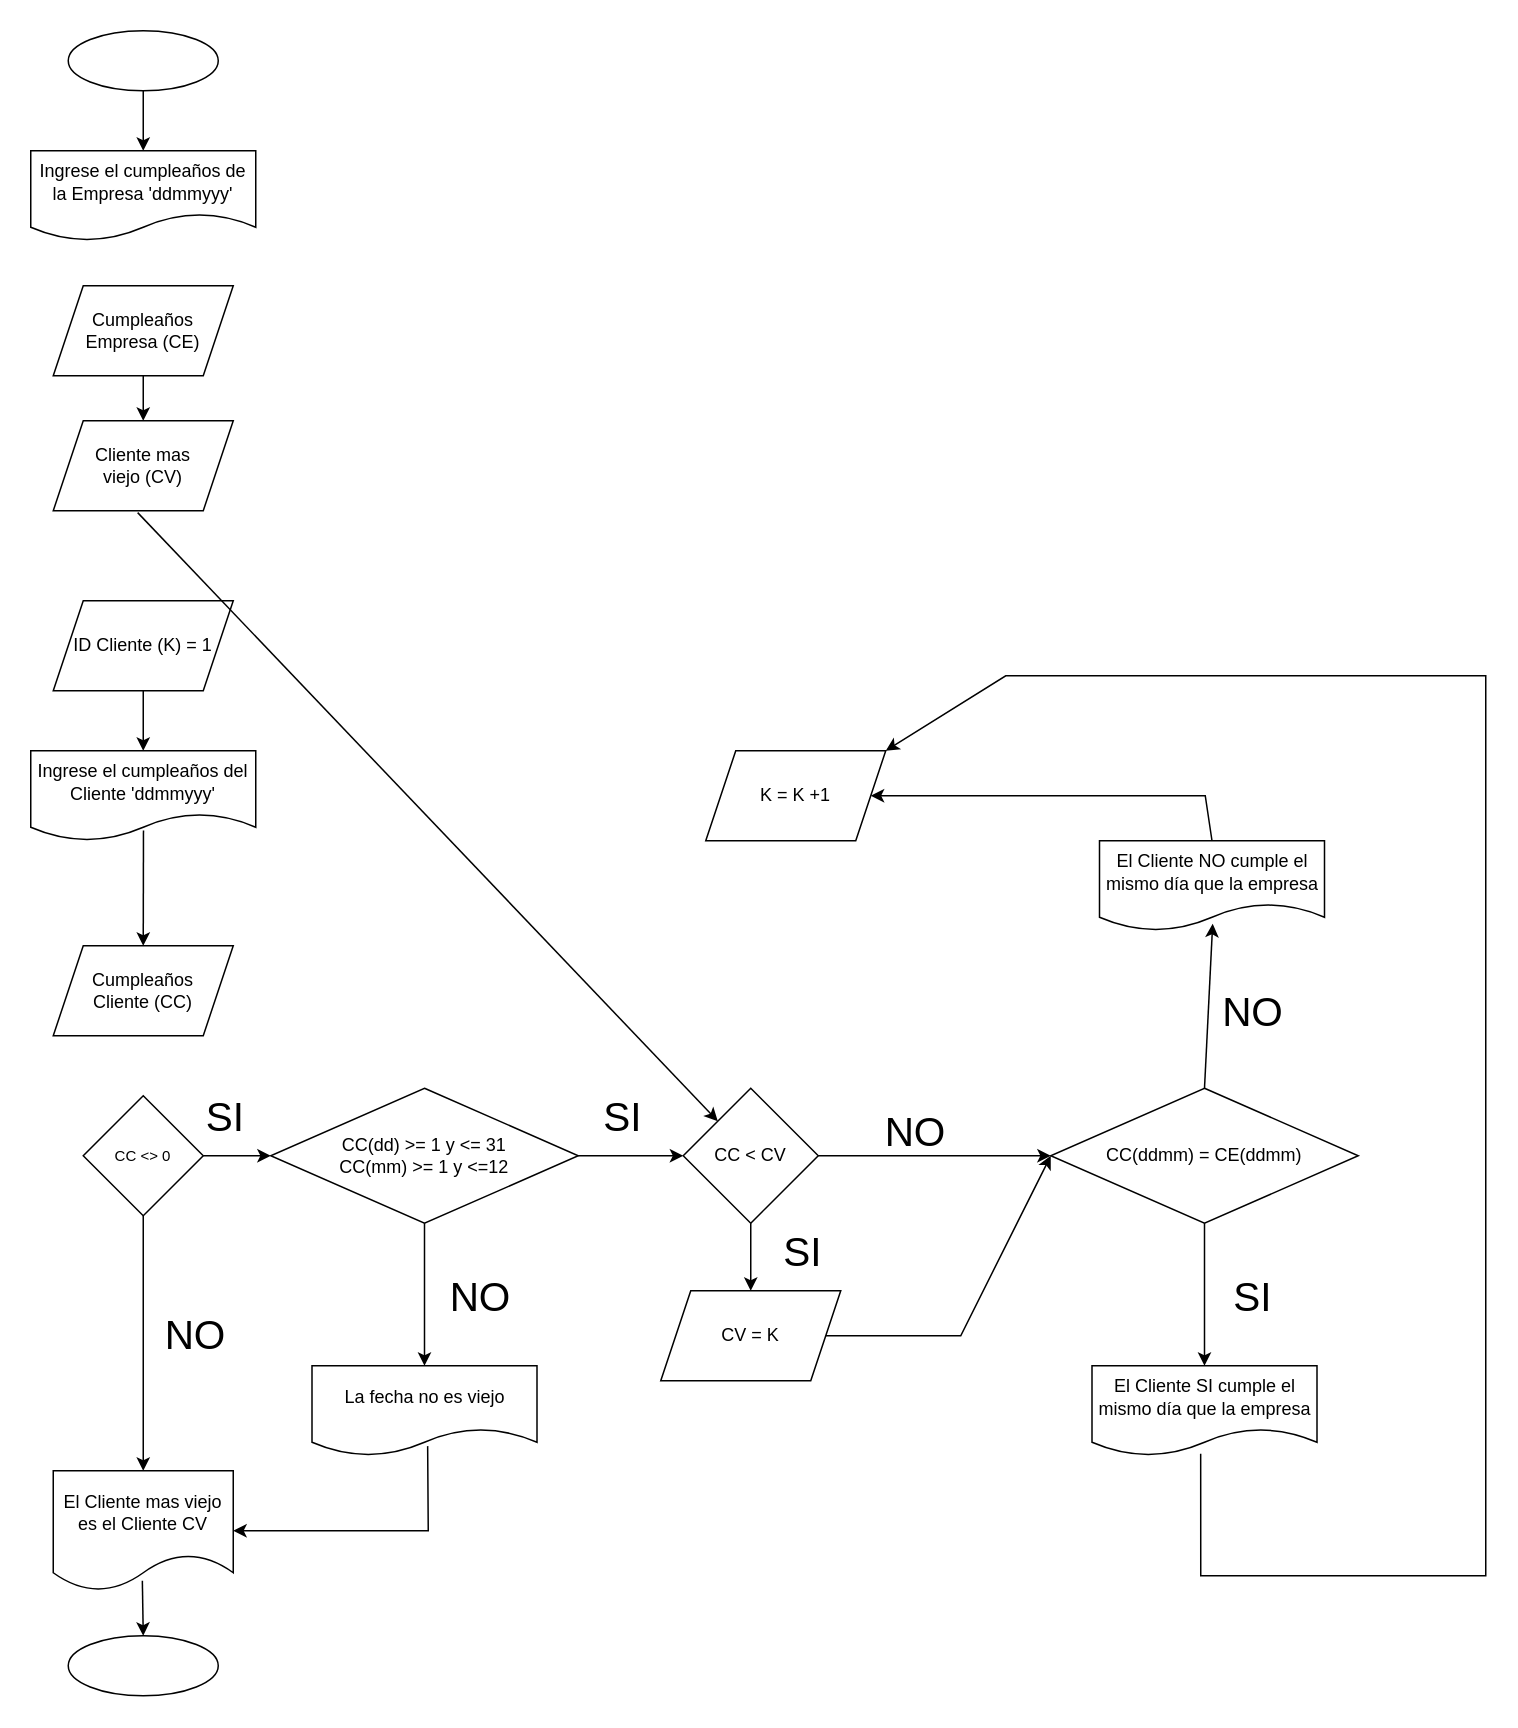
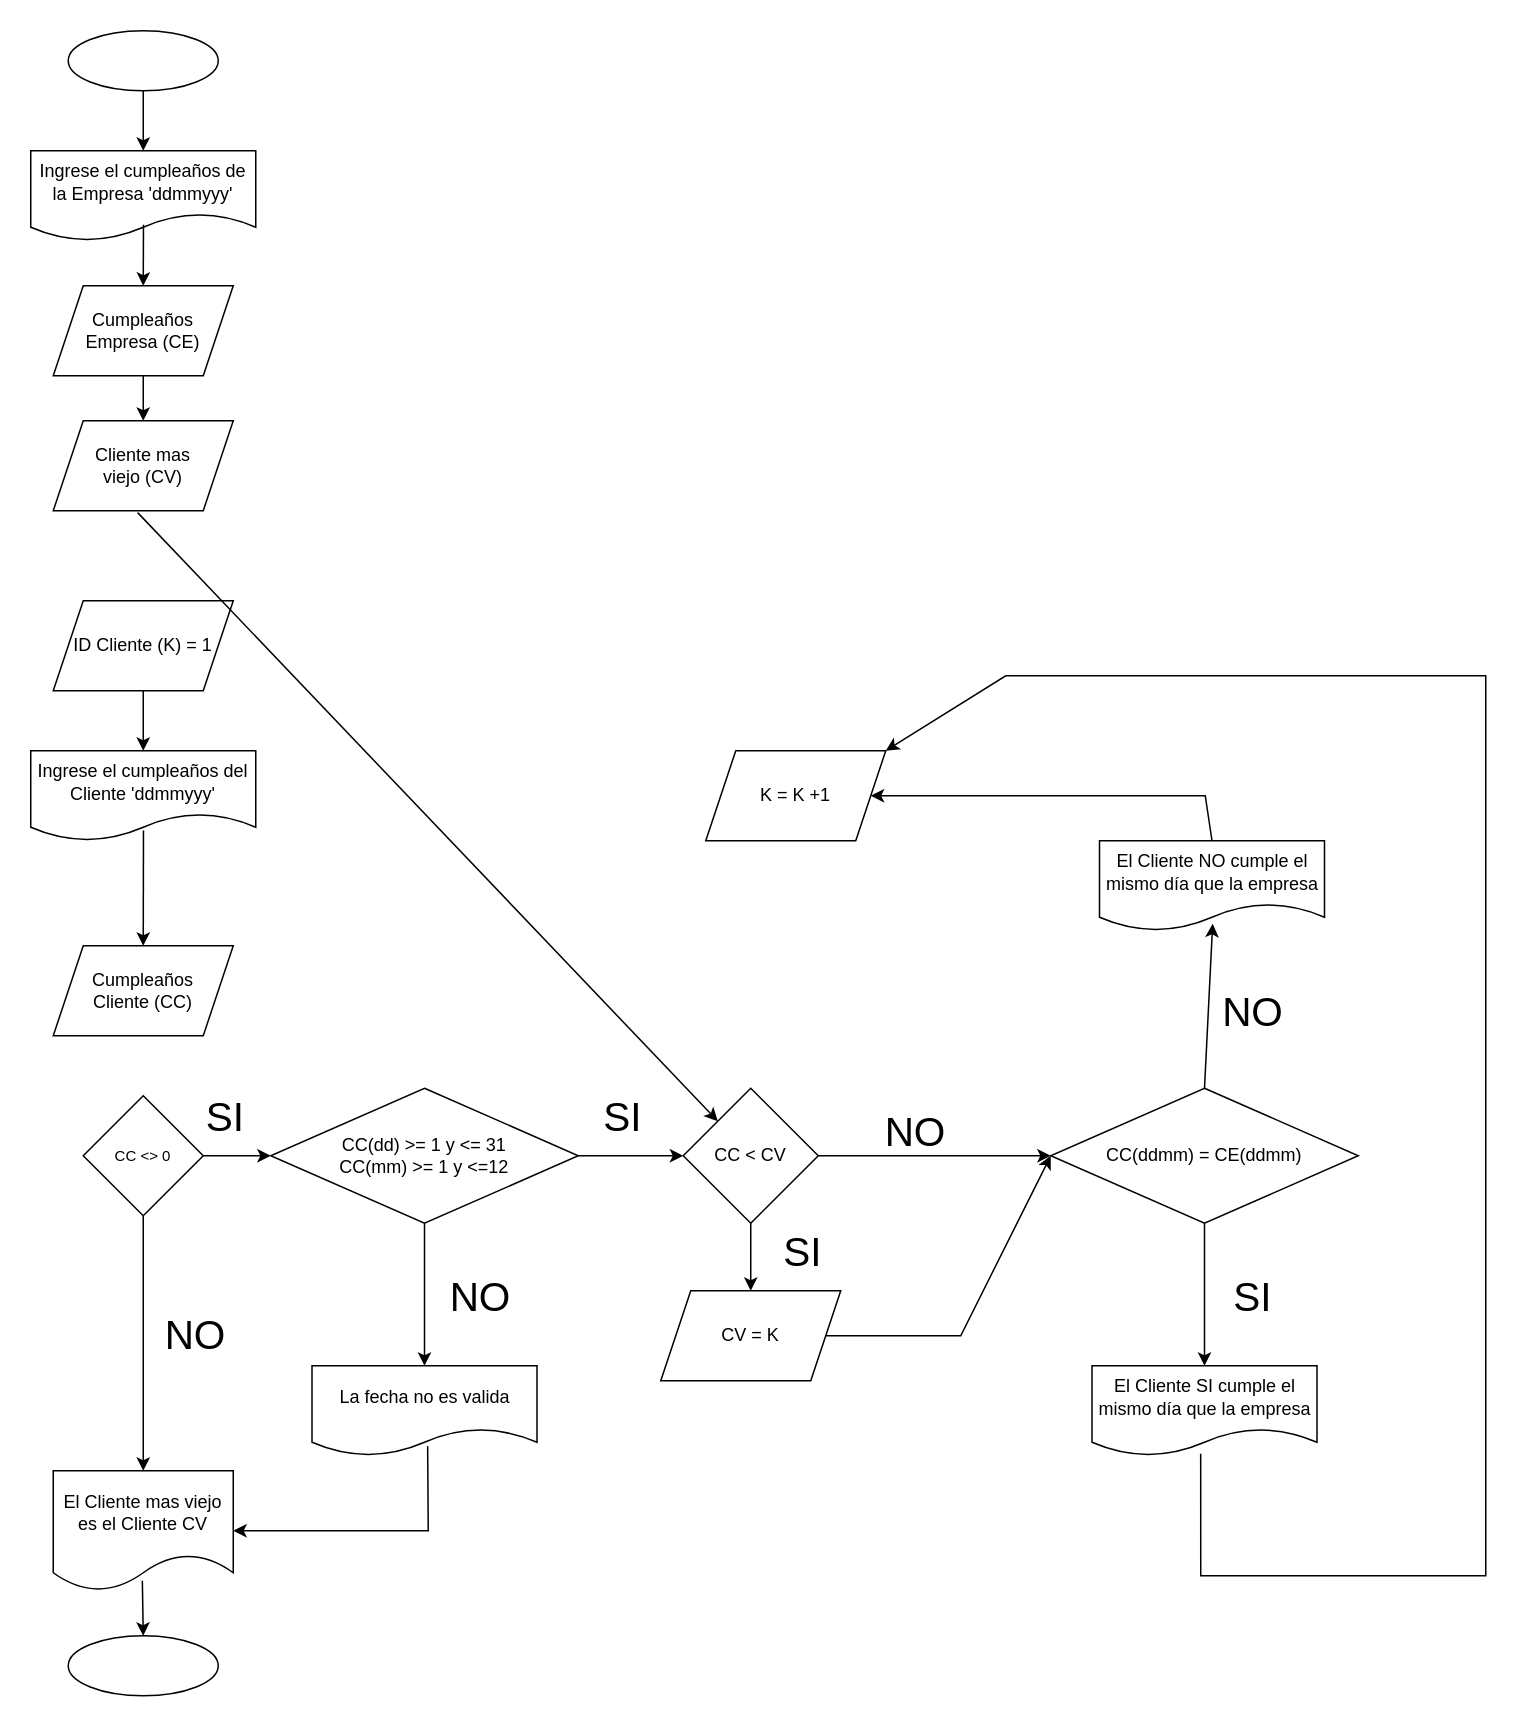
edge "Ingrese el cumpleaños de la Empresa 'ddmmyyy'" -> "Cumpleaños Empresa (CE)": added
node "La fecha no es viejo": label "La fecha no es viejo" -> "La fecha no es valida"
